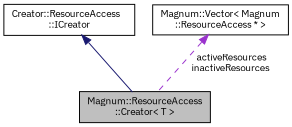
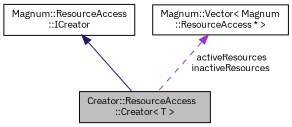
node "Creator::ResourceAccess ::ICreator": label "Creator::ResourceAccess ::ICreator" -> "Magnum::ResourceAccess ::ICreator"
node "Magnum::ResourceAccess ::Creator< T >": label "Magnum::ResourceAccess ::Creator< T >" -> "Creator::ResourceAccess ::Creator< T >"
